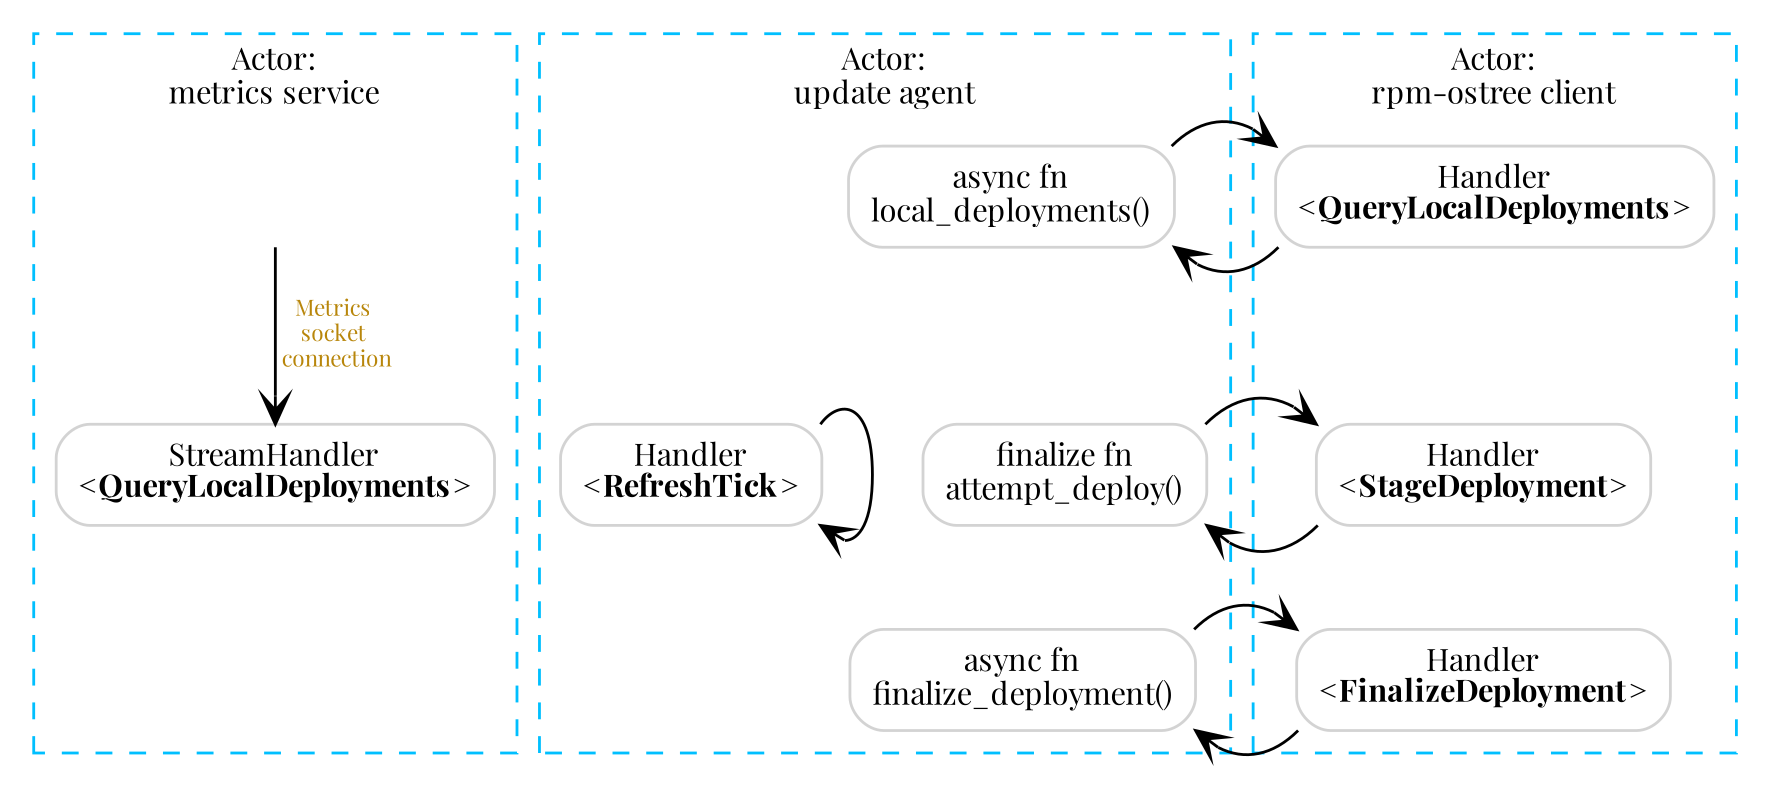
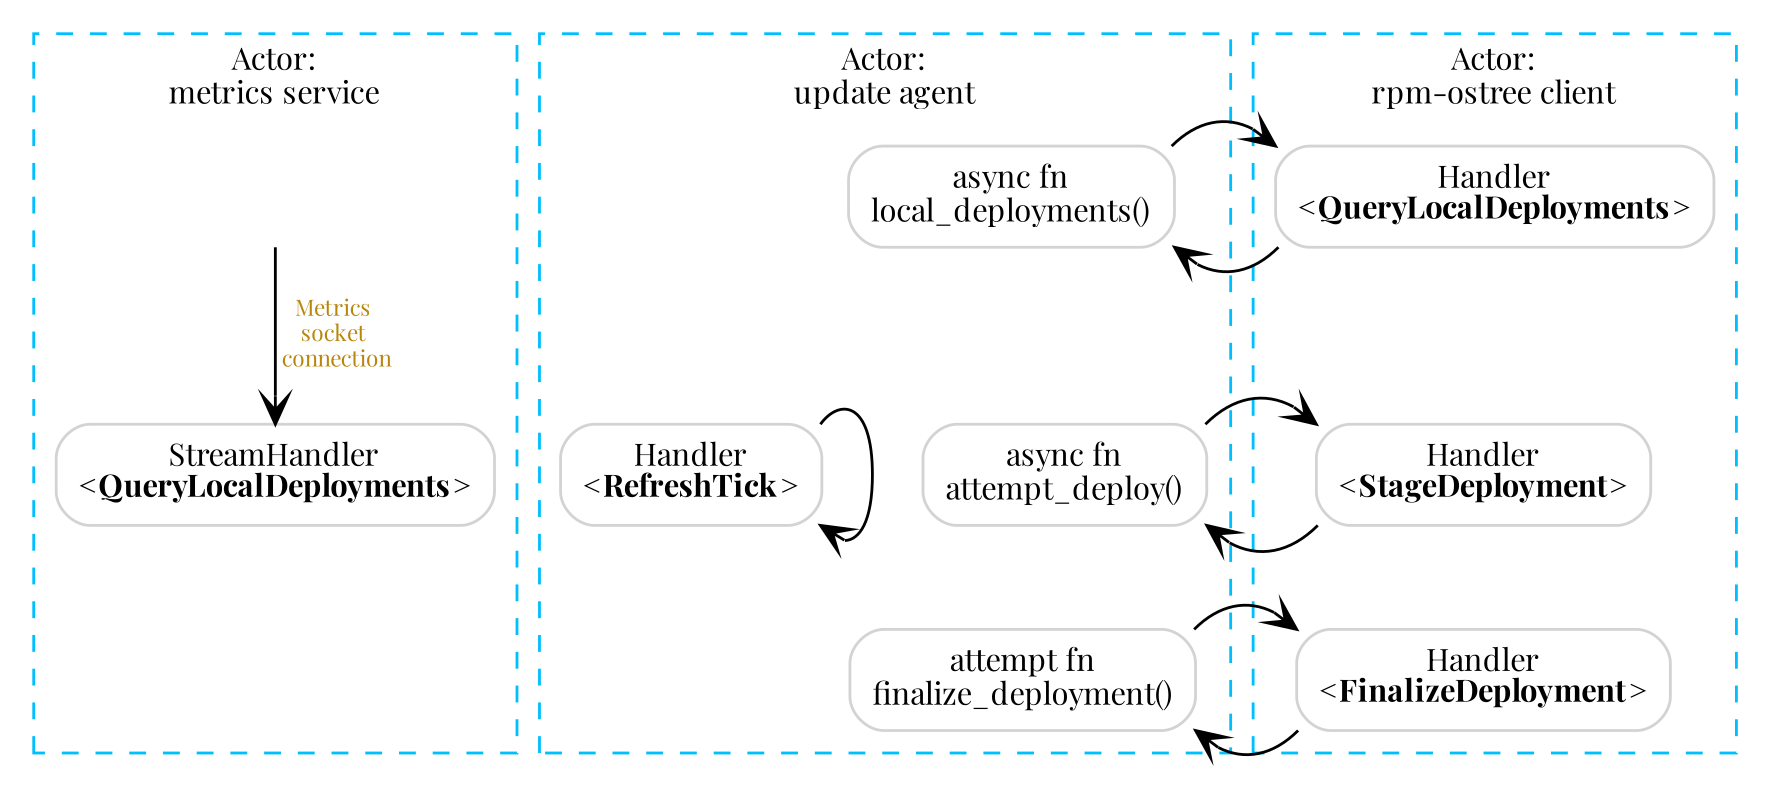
node "finalize fn attempt_deploy()": label "finalize fn attempt_deploy()" -> "async fn attempt_deploy()"
node "async fn finalize_deployment()": label "async fn finalize_deployment()" -> "attempt fn finalize_deployment()"
